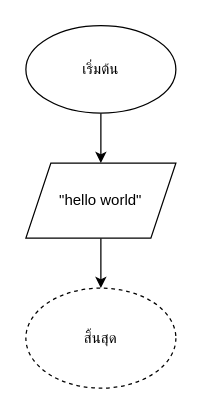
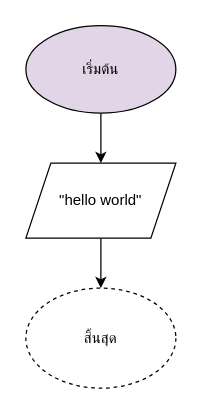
node "เริ่มต้น": fillcolor #ffffff -> #e1d5e7
